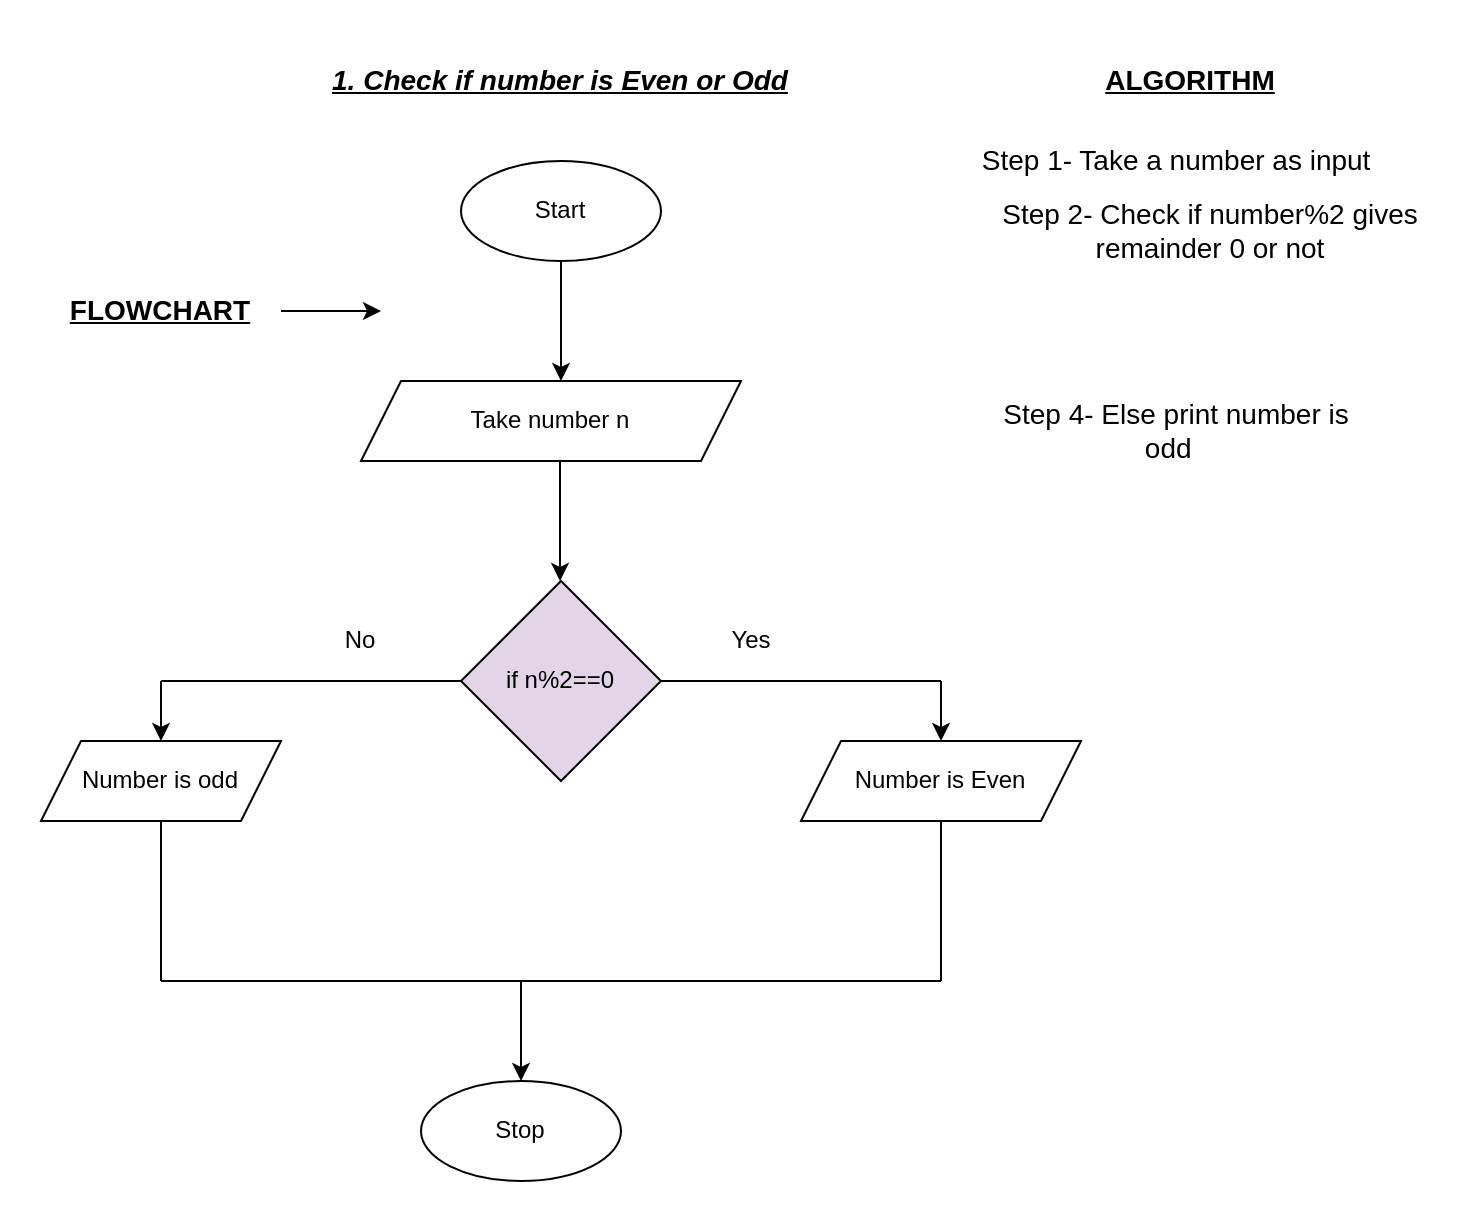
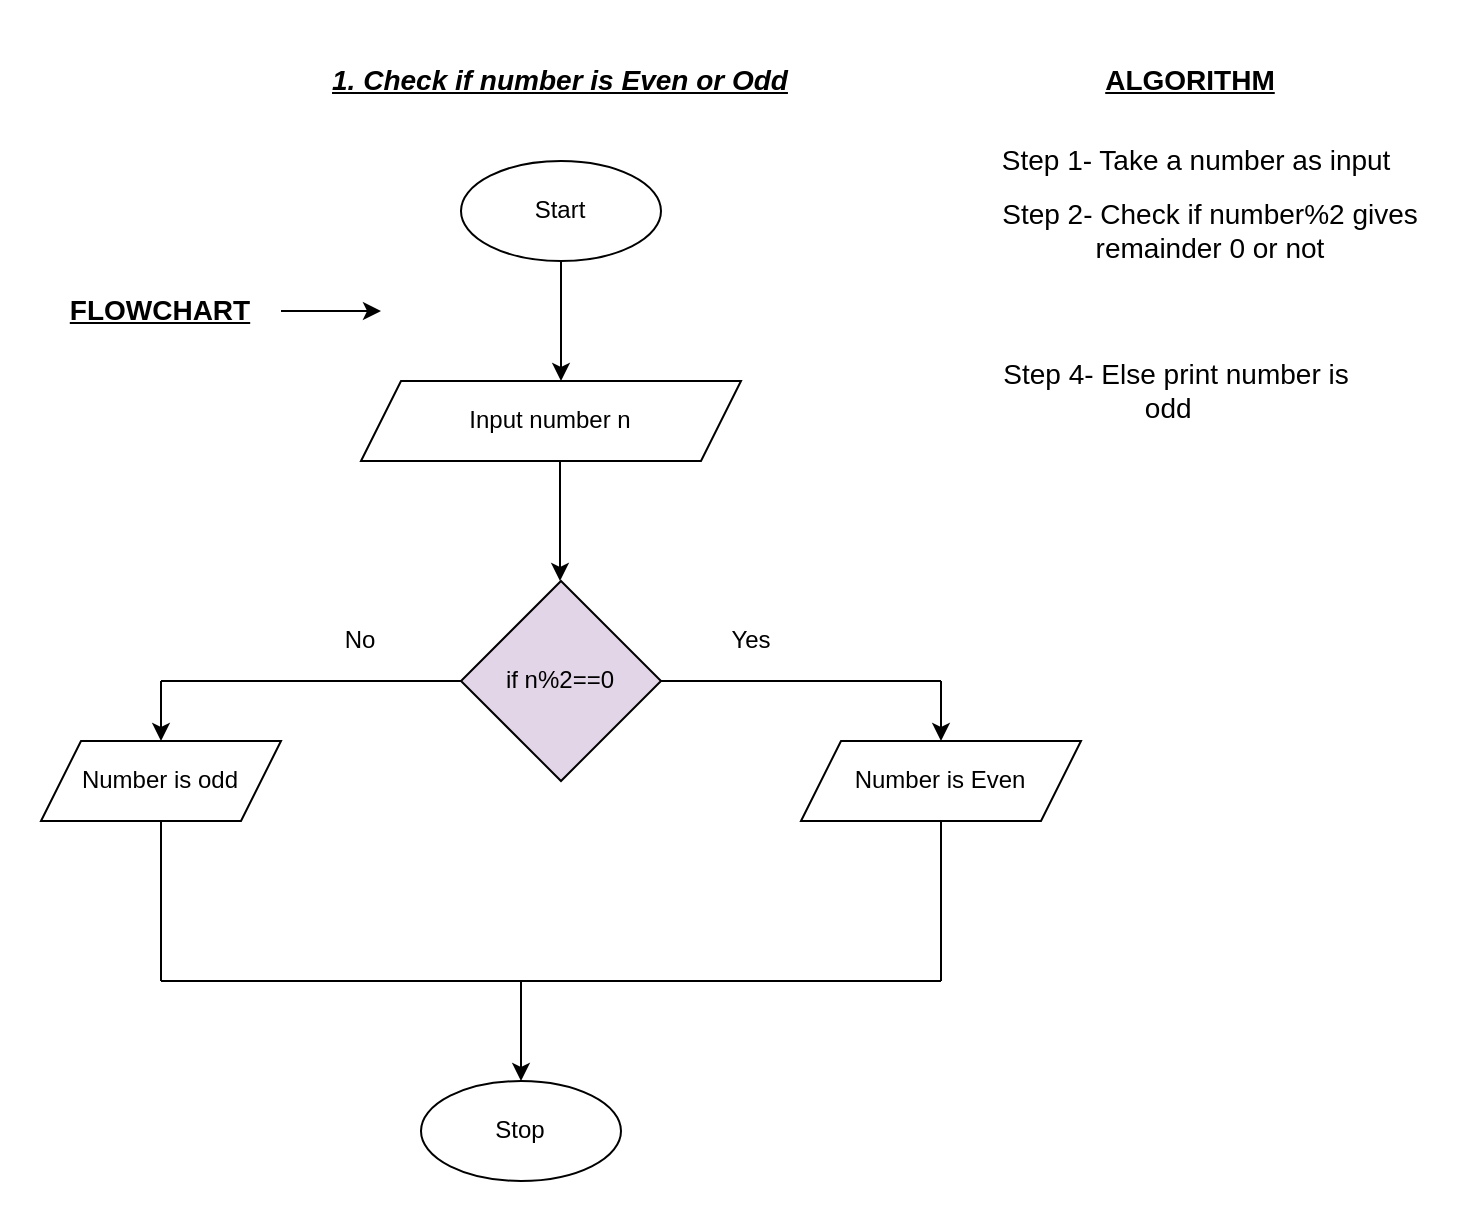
node "Step 1- Take a number as input": moved (1181, 161) -> (1201, 161)
node "Take number n": label "Take number n" -> "Input number n"
node "Step 4- Else print number is odd": moved (1176, 431) -> (1176, 391)
